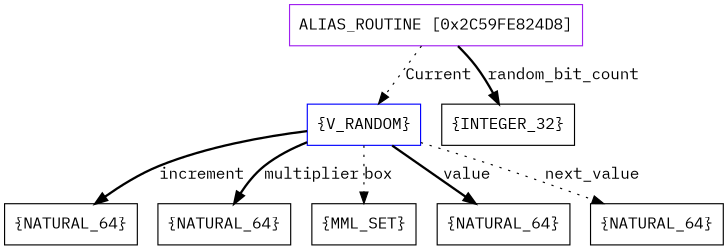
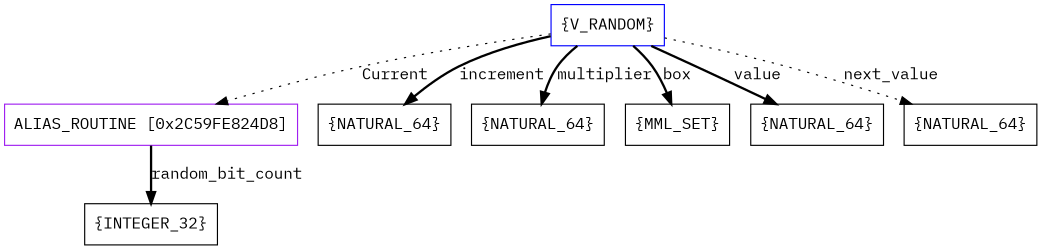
edge "ALIAS_ROUTINE [0x2C59FE824D8]" -> "{V_RANDOM}": reversed
edge "{V_RANDOM}" -> "{MML_SET}": style dotted -> bold
